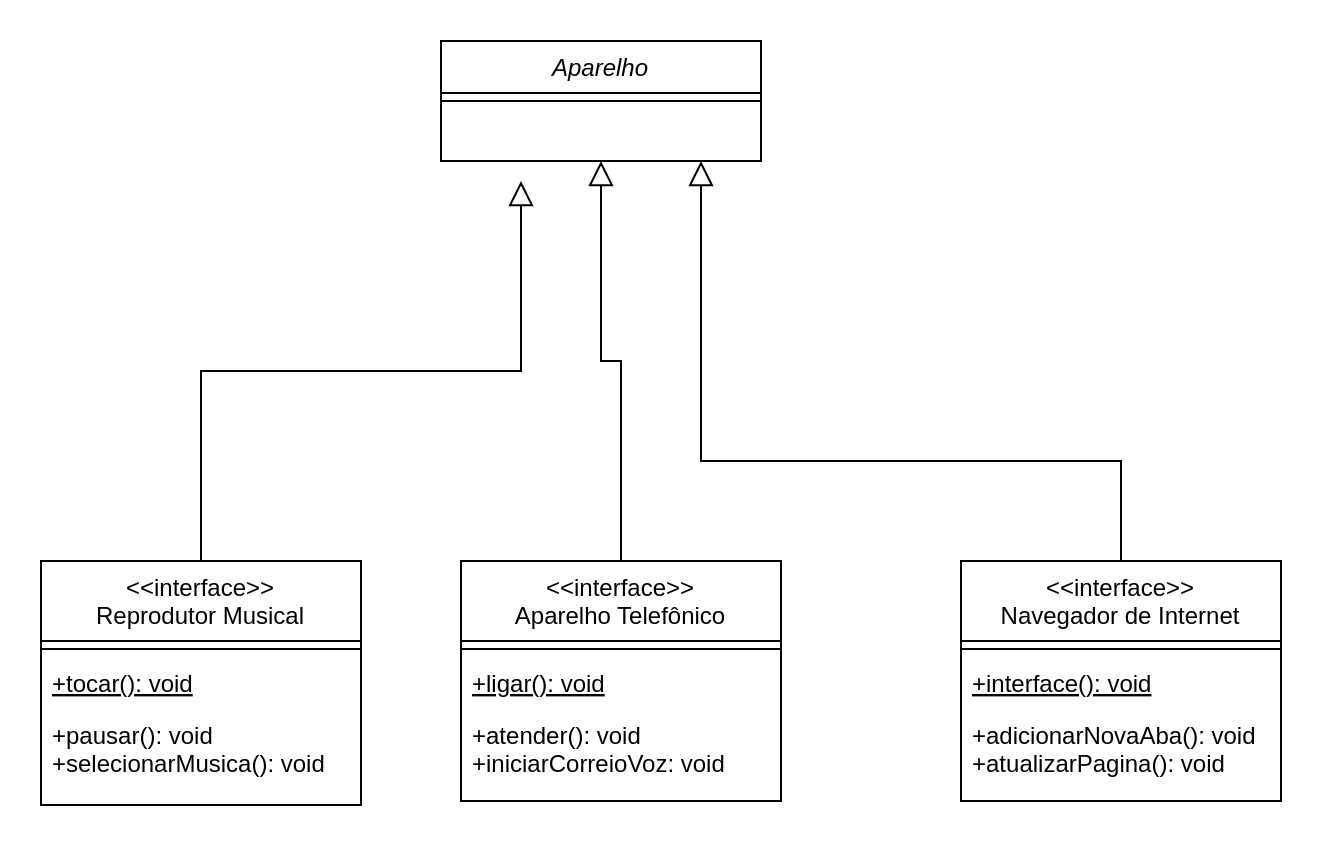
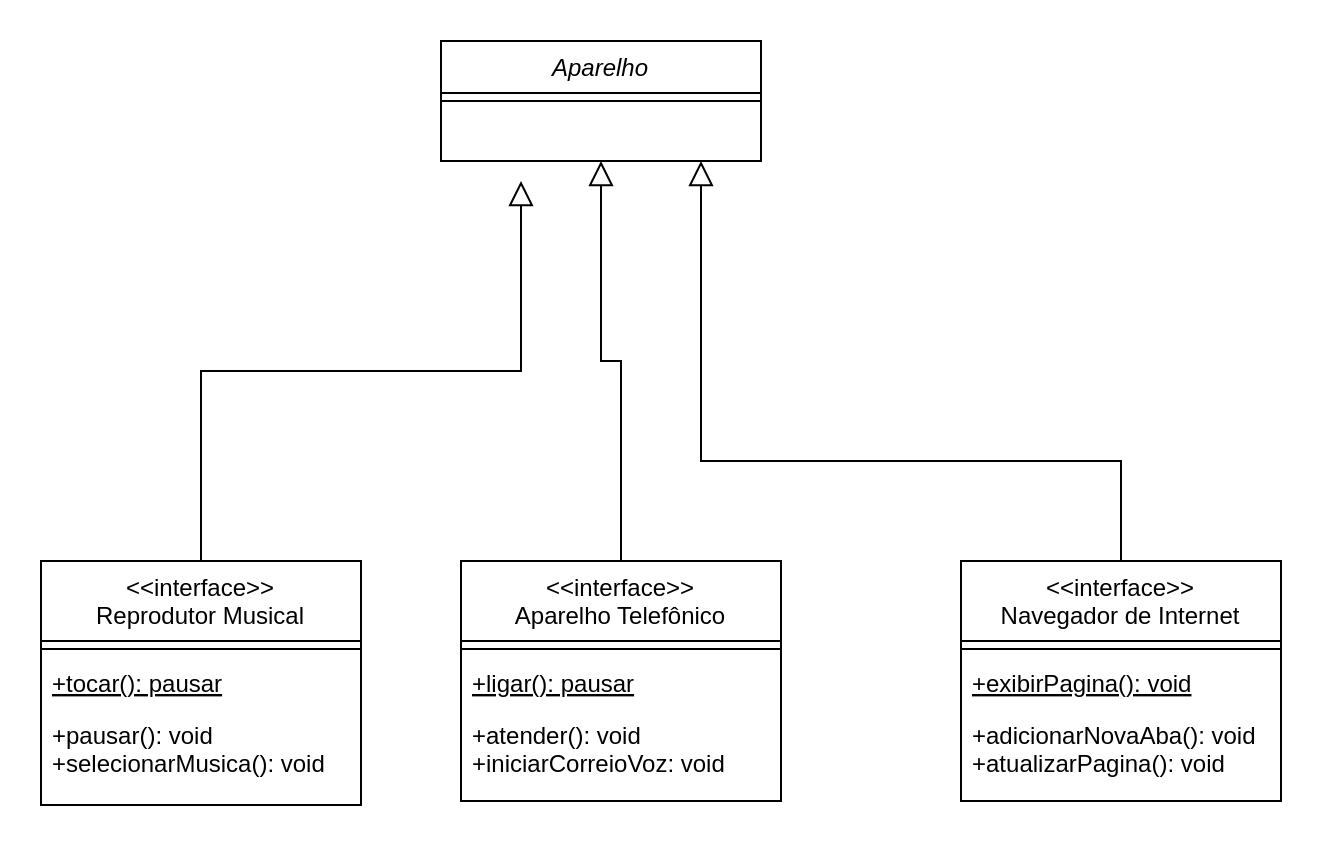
node "+tocar(): void": label "+tocar(): void" -> "+tocar(): pausar"
node "+ligar(): void": label "+ligar(): void" -> "+ligar(): pausar"
node "+interface(): void": label "+interface(): void" -> "+exibirPagina(): void"
